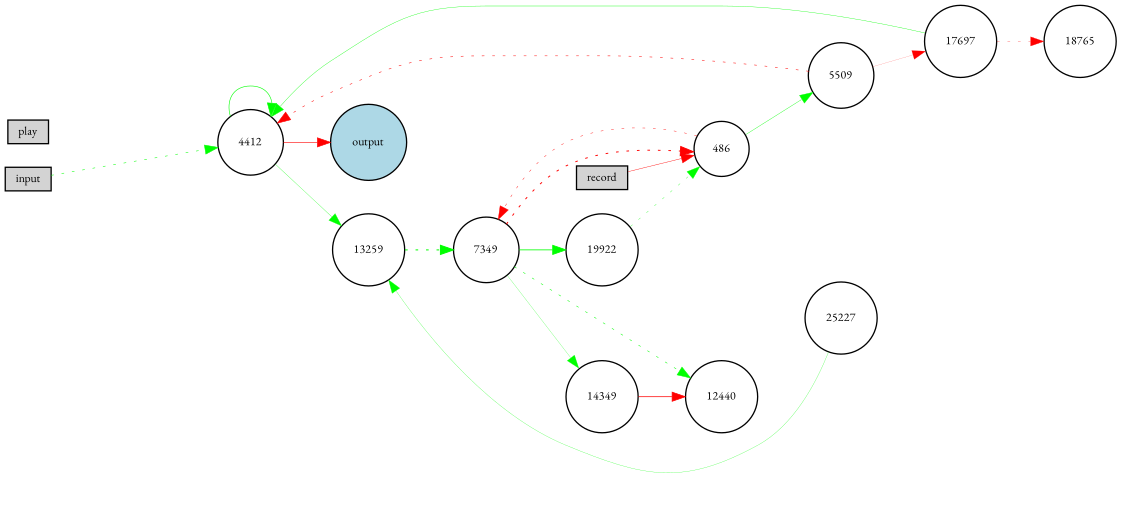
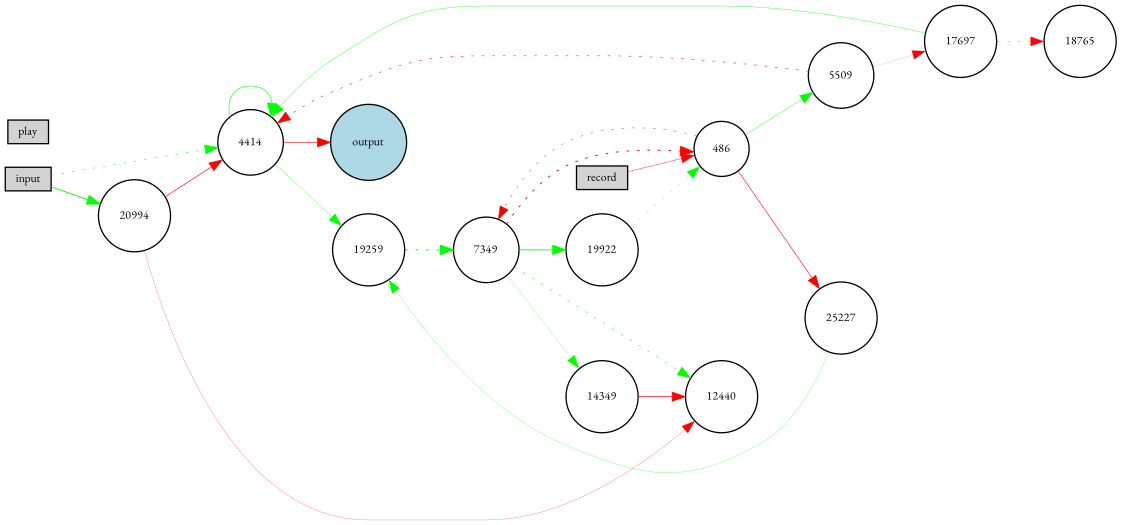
node "4412": label "4412" -> "4414"
node "20994": added
edge "486" -> "25227": added
node "13259": label "13259" -> "19259"
